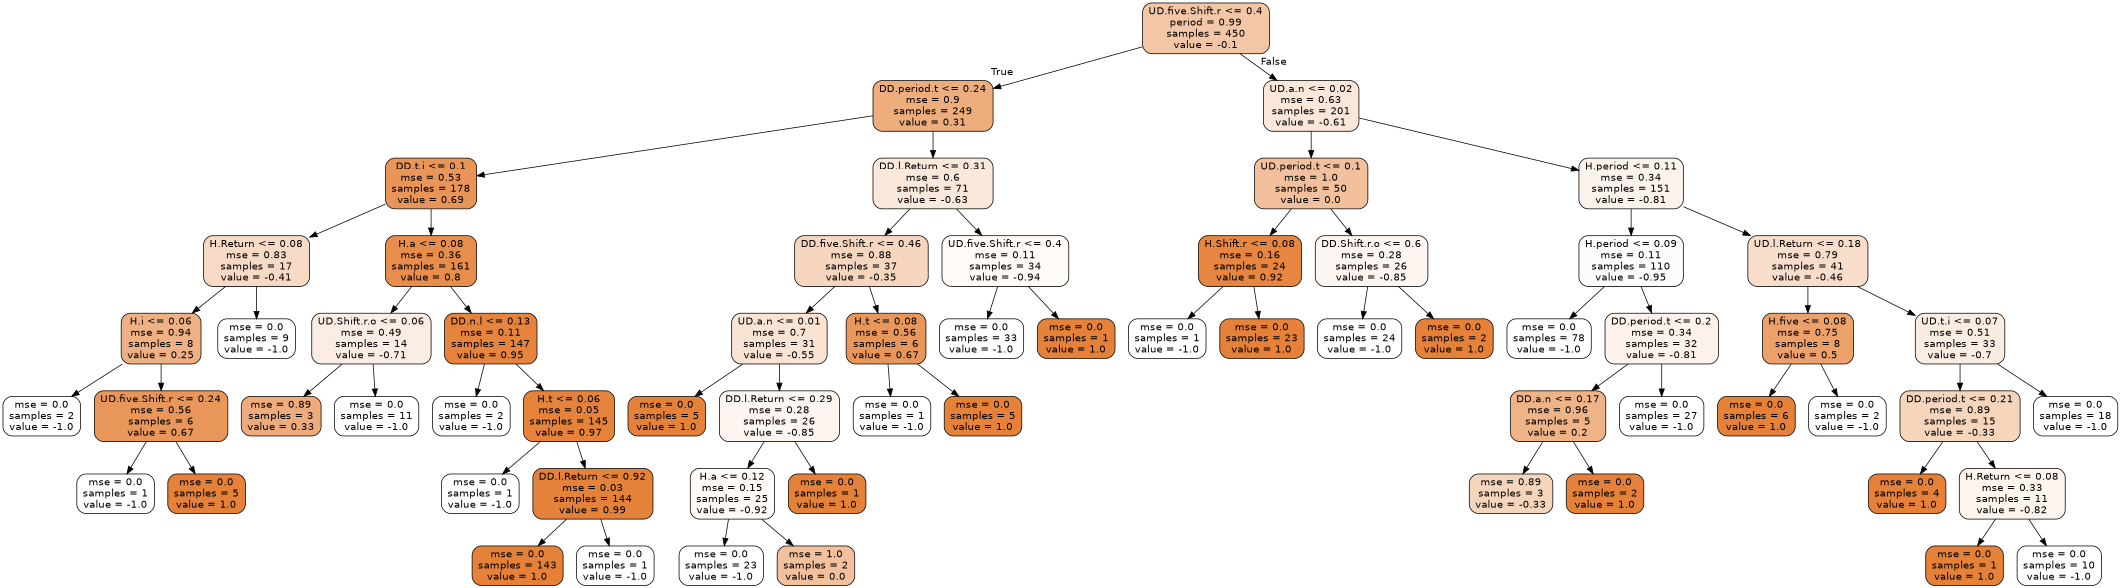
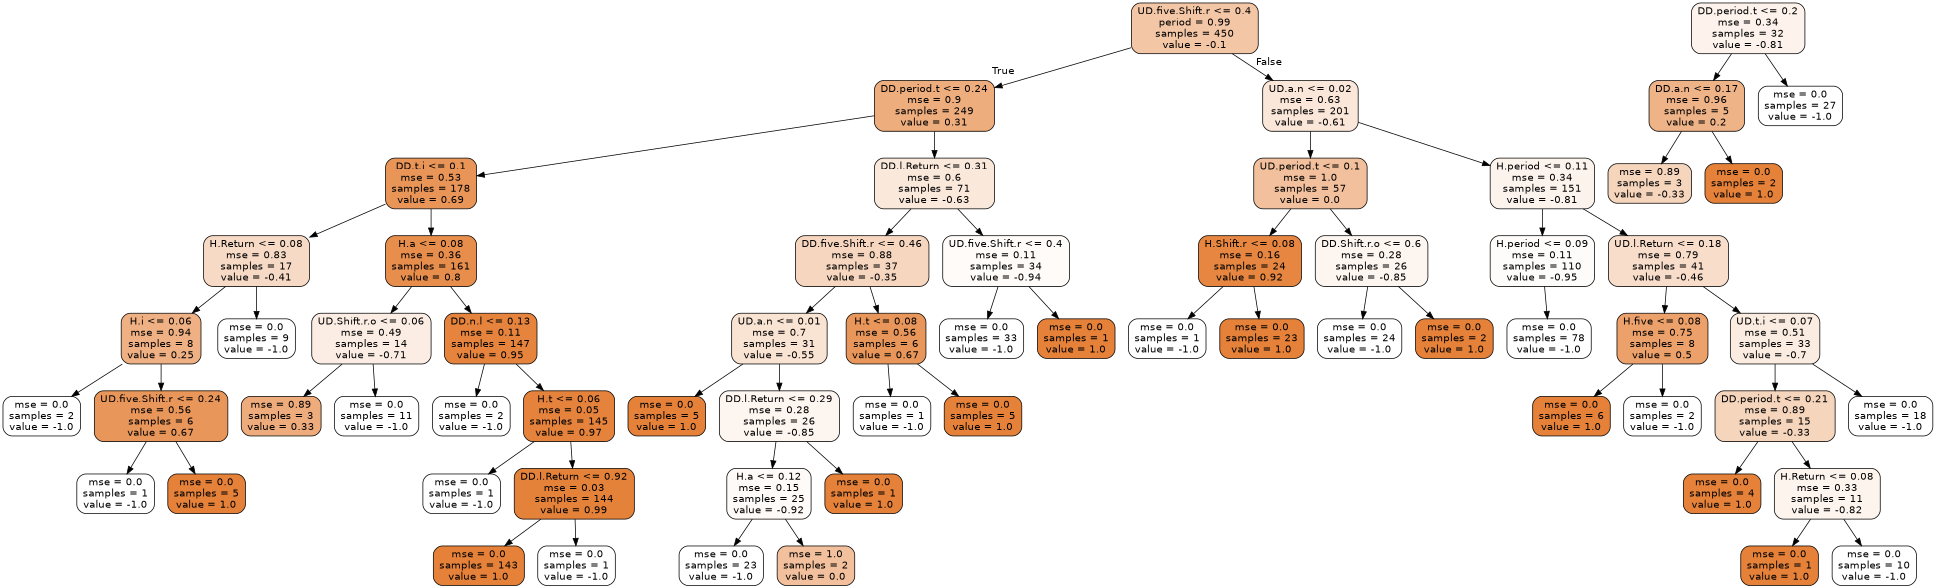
node "UD.period.t <= 0.1 mse = 1.0 samples = 50 value = 0.0": label "UD.period.t <= 0.1 mse = 1.0 samples = 50 value = 0.0" -> "UD.period.t <= 0.1 mse = 1.0 samples = 57 value = 0.0"
edge "H.period <= 0.09 mse = 0.11 samples = 110 value = -0.95" -> "DD.period.t <= 0.2 mse = 0.34 samples = 32 value = -0.81": removed
